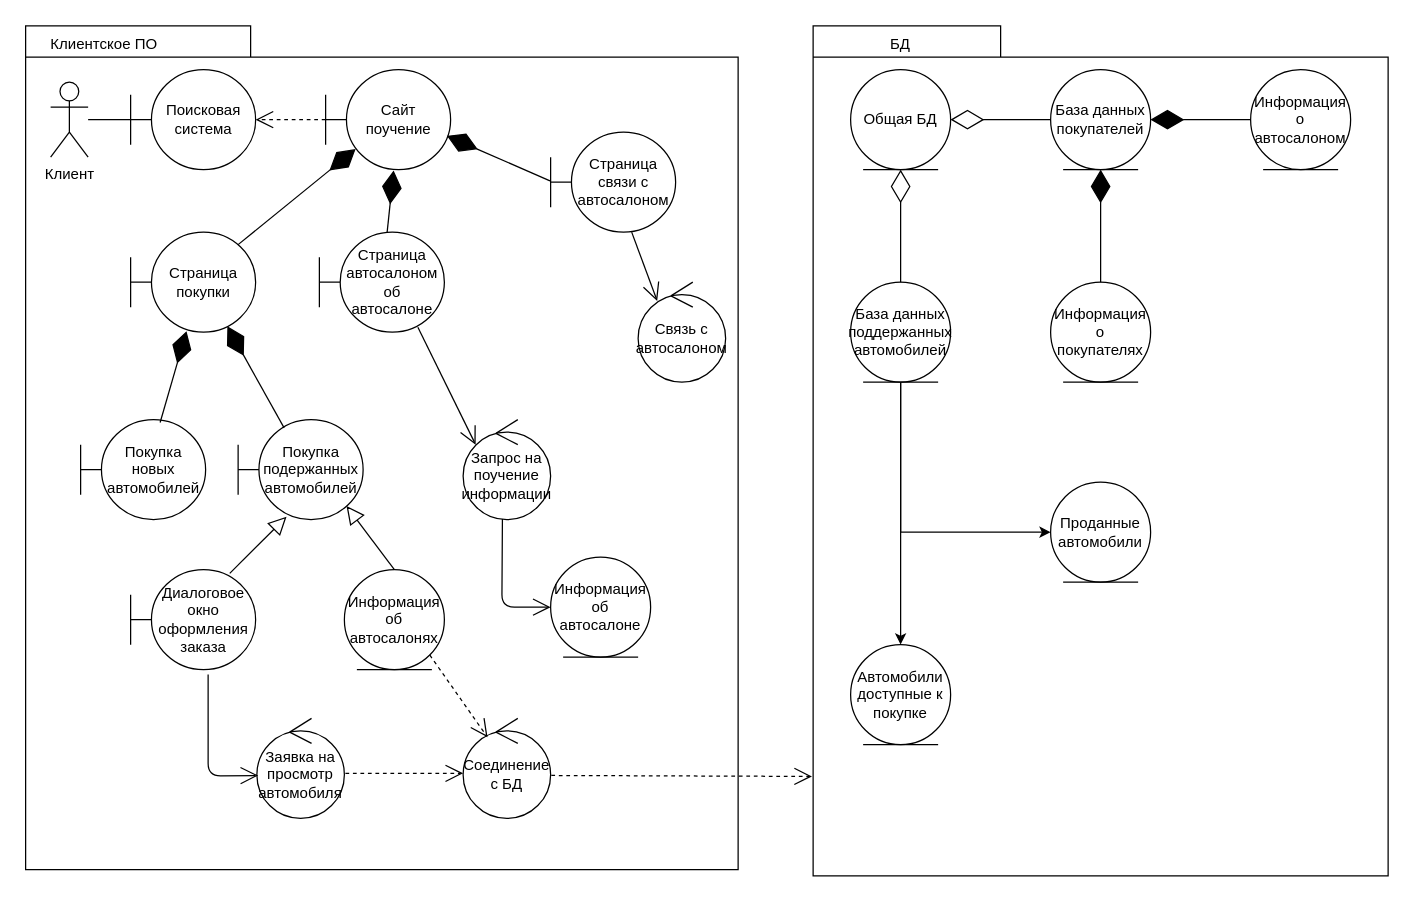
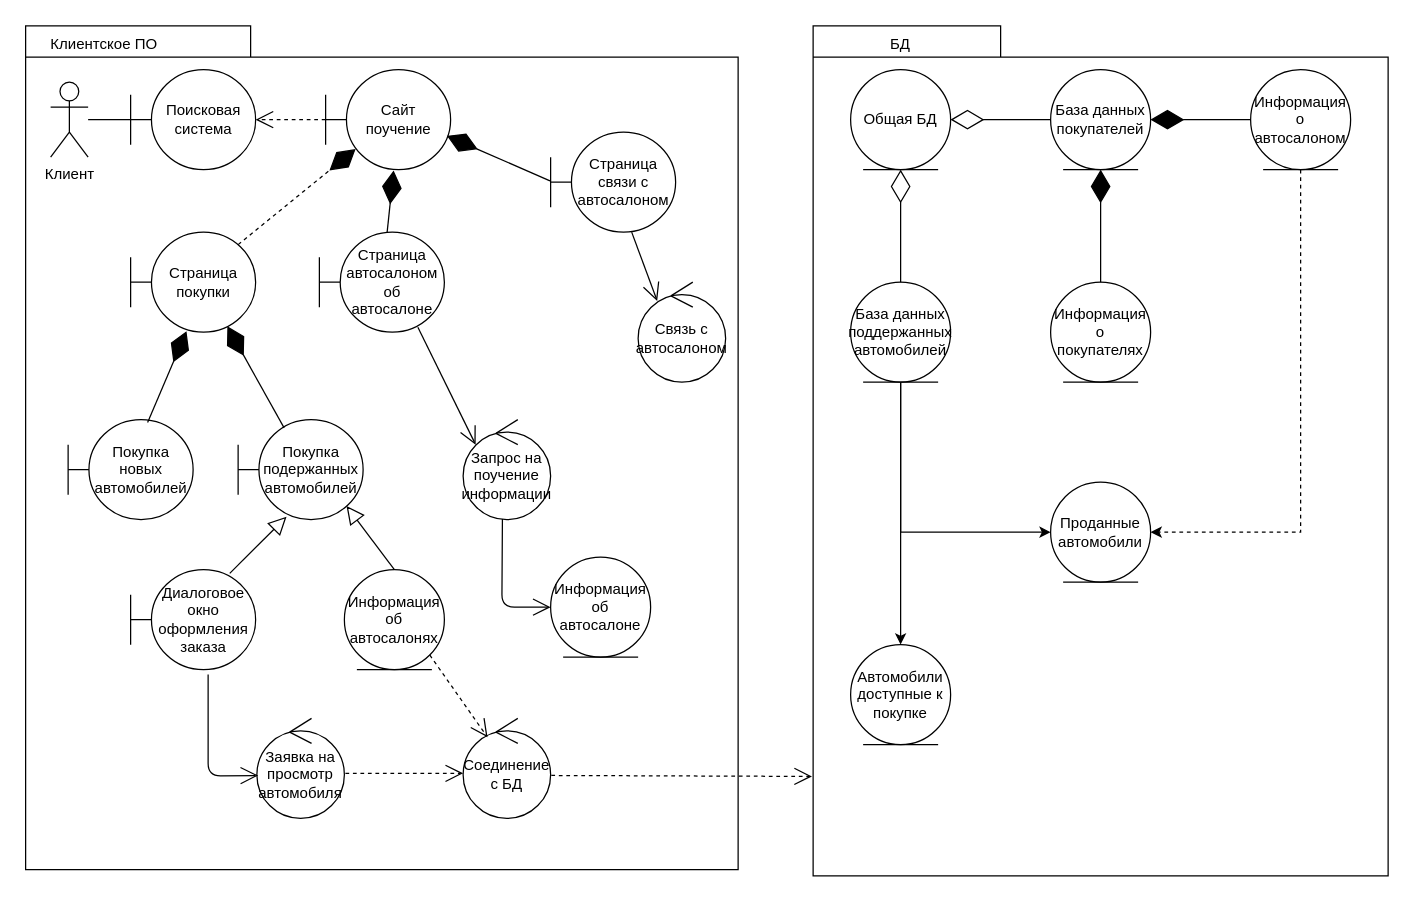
edge "Страница покупки" -> "Сайт поучение": style solid -> dashed
edge "Информация о автосалоном" -> "Проданные автомобили": added
node "Покупка новых автомобилей": moved (143, 469) -> (131, 469)
